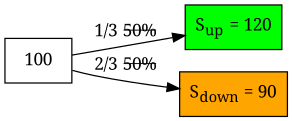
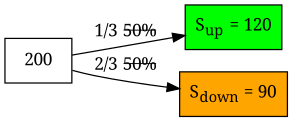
node "100": label "100" -> "200"
